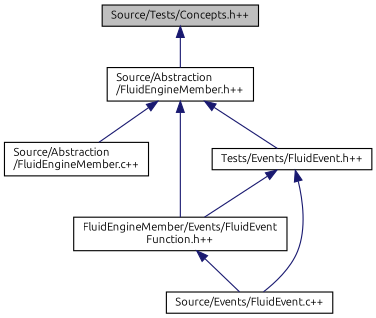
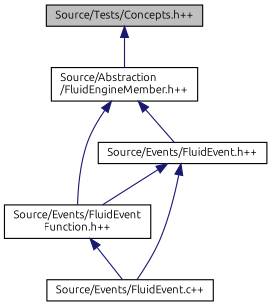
node "Source/Abstraction /FluidEngineMember.c++": removed
node "Tests/Events/FluidEvent.h++": label "Tests/Events/FluidEvent.h++" -> "Source/Events/FluidEvent.h++"
node "FluidEngineMember/Events/FluidEvent Function.h++": label "FluidEngineMember/Events/FluidEvent Function.h++" -> "Source/Events/FluidEvent Function.h++"
